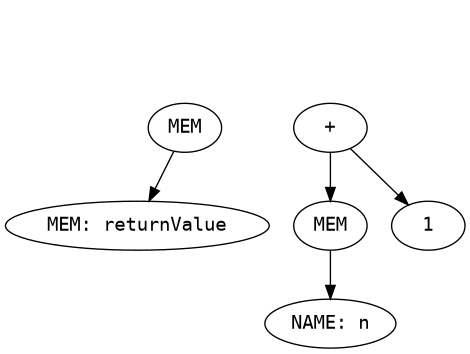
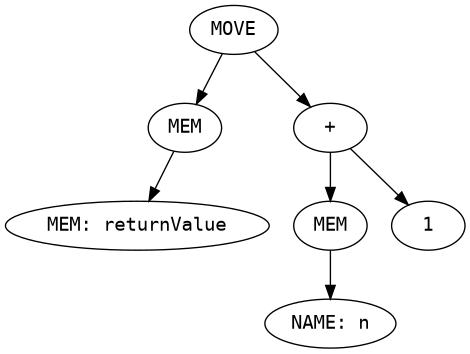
node "MOVE": added
